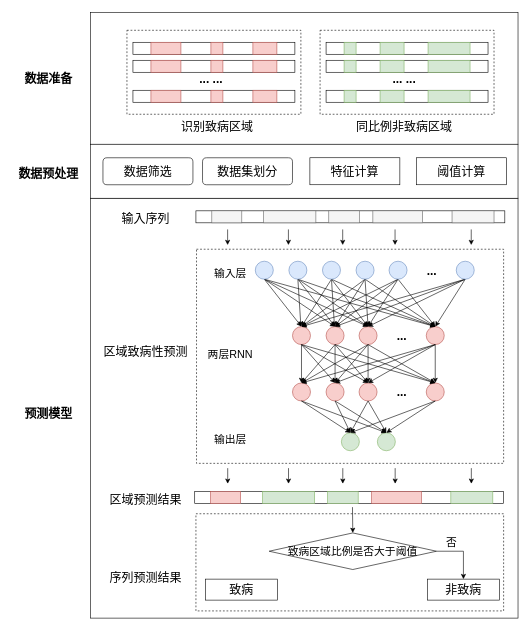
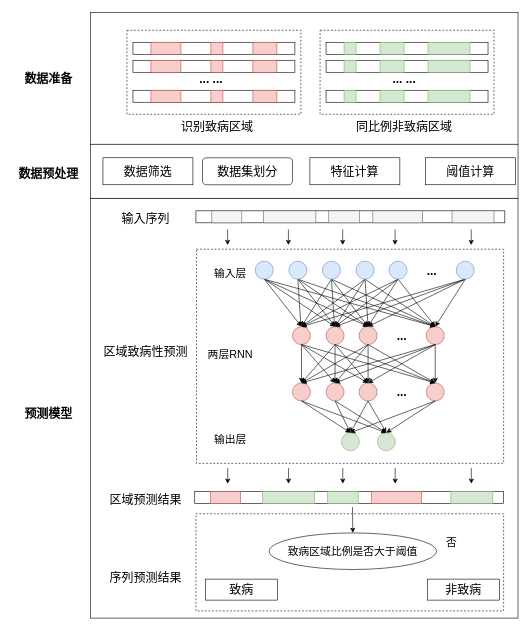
node "数据筛选": shape rounded rectangle -> rectangle
node "阈值计算": moved (462, 171) -> (471, 171)
node "致病区域比例是否大于阈值": shape diamond -> ellipse
edge "致病区域比例是否大于阈值" -> "非致病": removed
